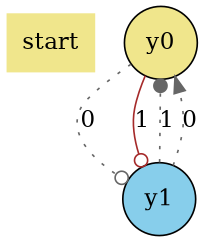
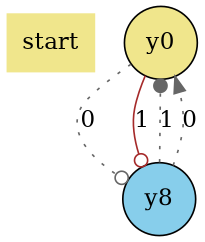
node "y1": label "y1" -> "y8"
